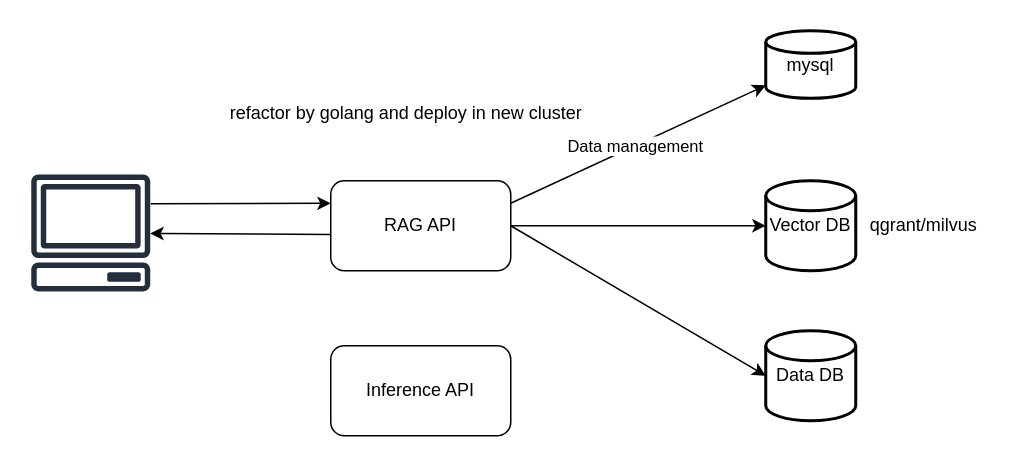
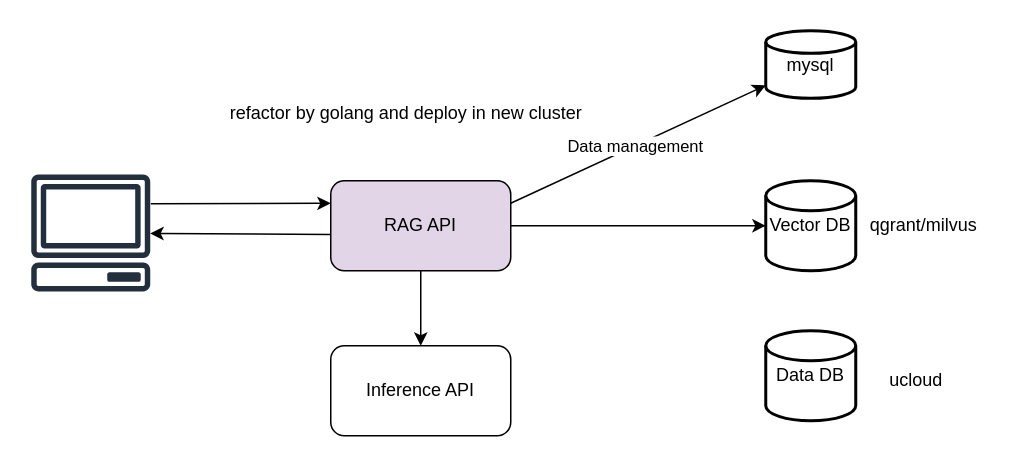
node "RAG API": fillcolor #ffffff -> #e1d5e7
edge "RAG API" -> "Data DB": removed
edge "RAG API" -> "Inference API": added
node "ucloud": added
